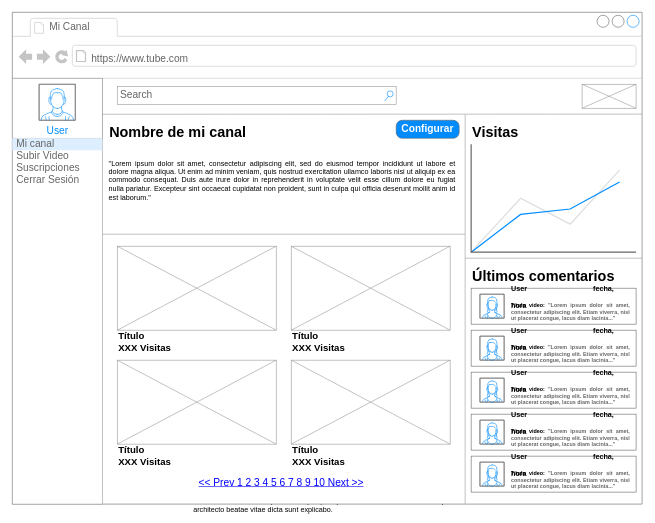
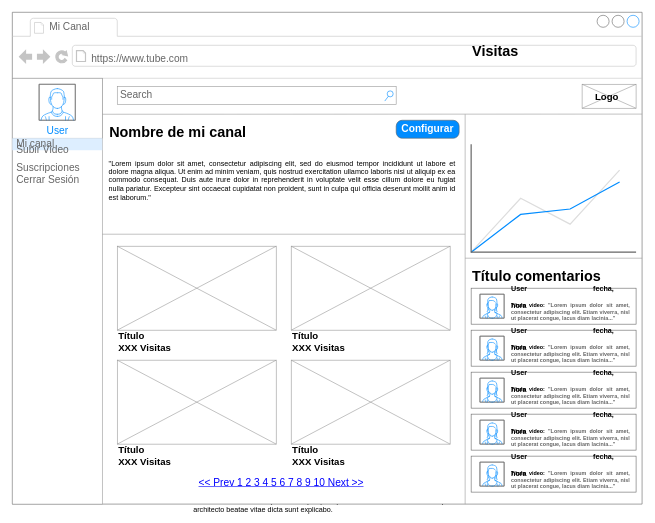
node "Logo": added
node "Visitas": moved (554, 132) -> (554, 51)
node "Subir Video": moved (57, 156) -> (57, 150)
node "Últimos comentarios": label "Últimos comentarios" -> "Título comentarios"
